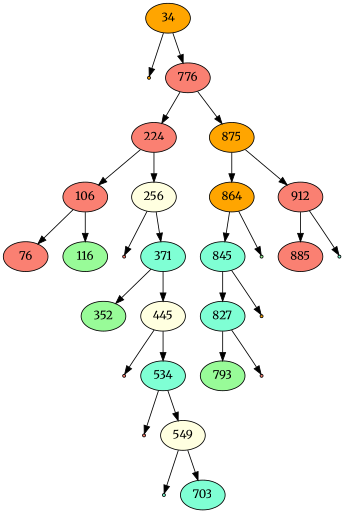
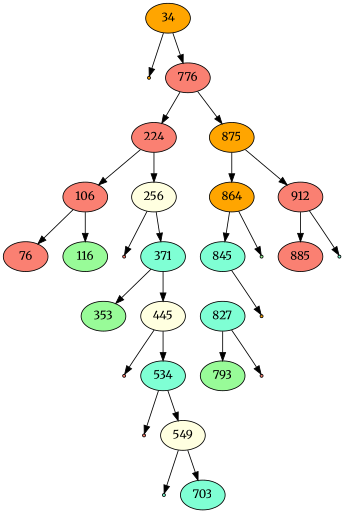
edge "845" -> "827": removed
node "352": label "352" -> "353"
